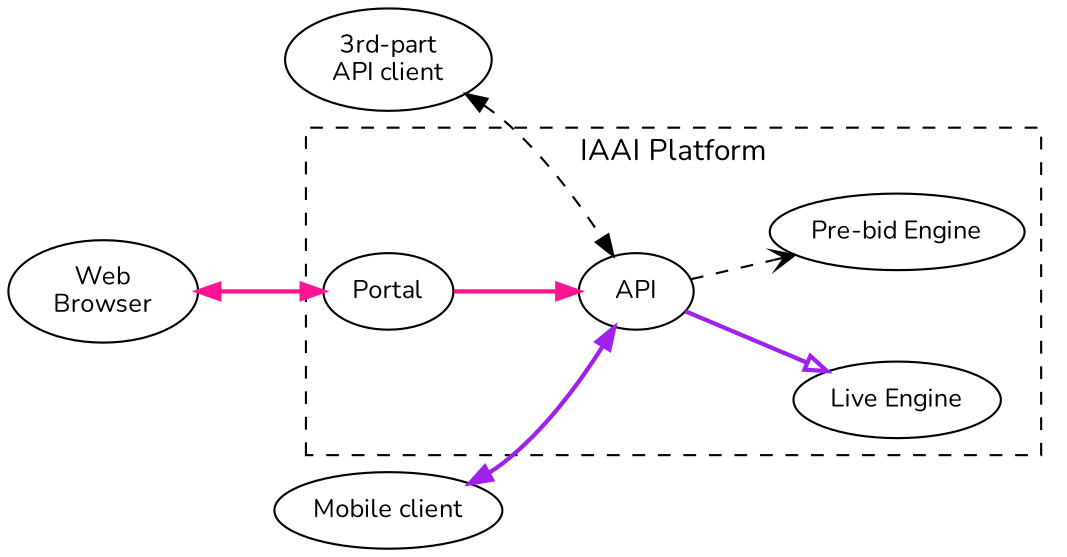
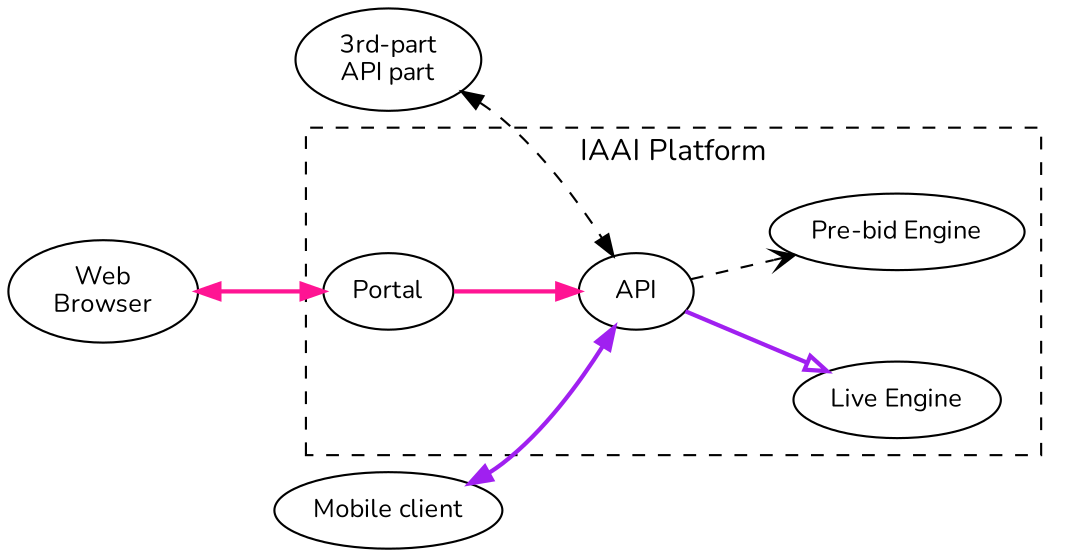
node "3rd-part API client": label "3rd-part API client" -> "3rd-part API part"
